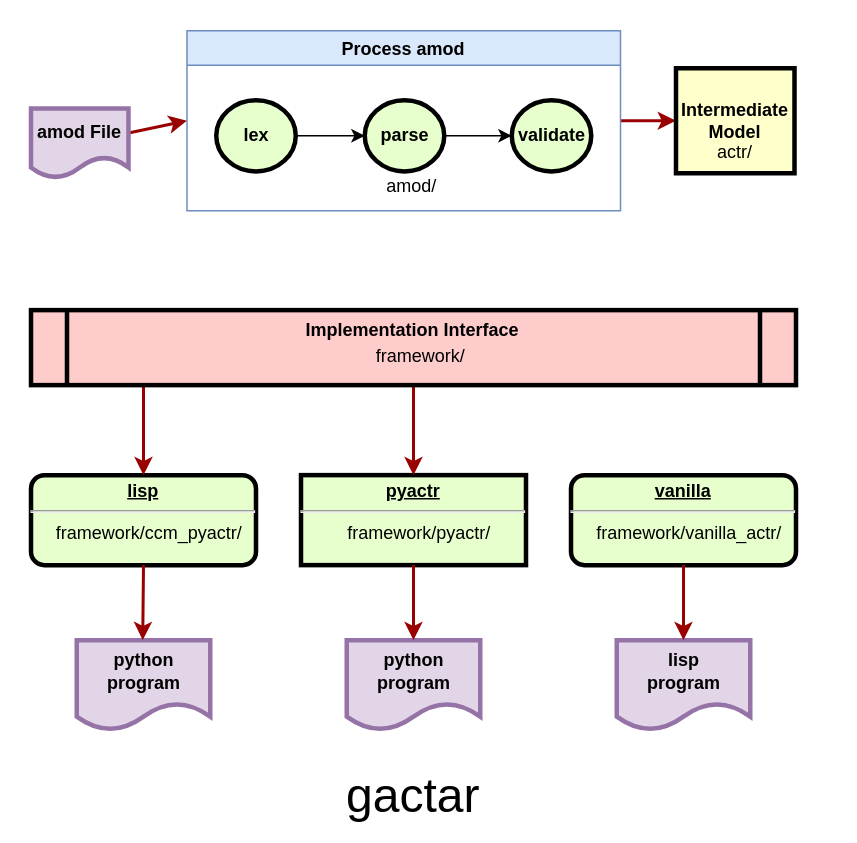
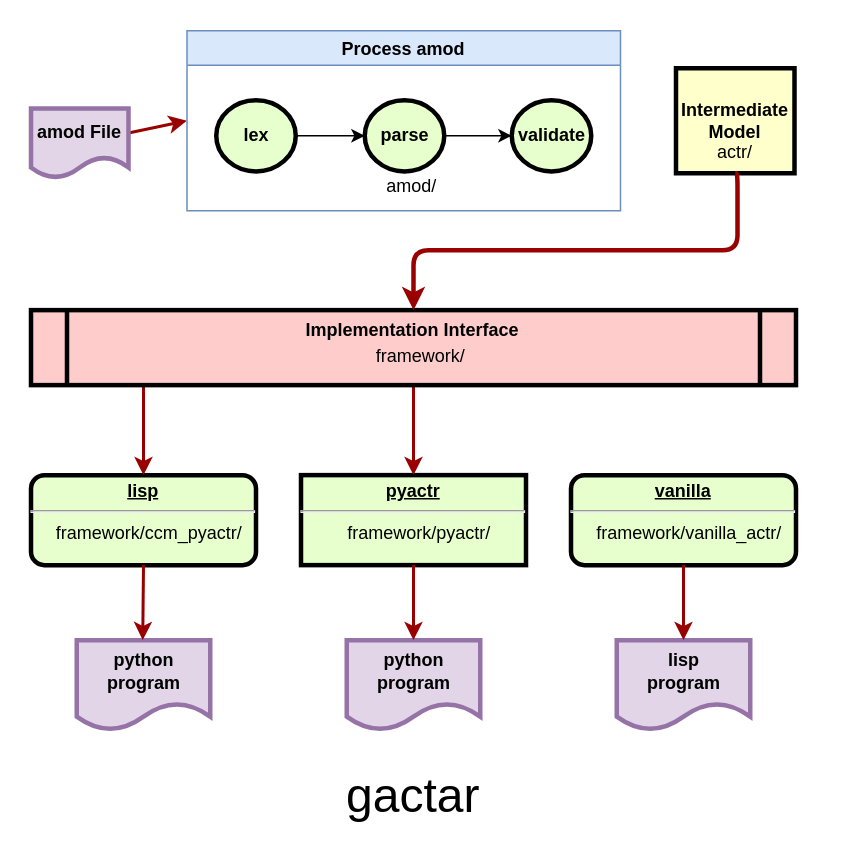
edge "Process amod" -> "Intermediate Model": removed
edge "Intermediate Model" -> "Implementation Interface": added
